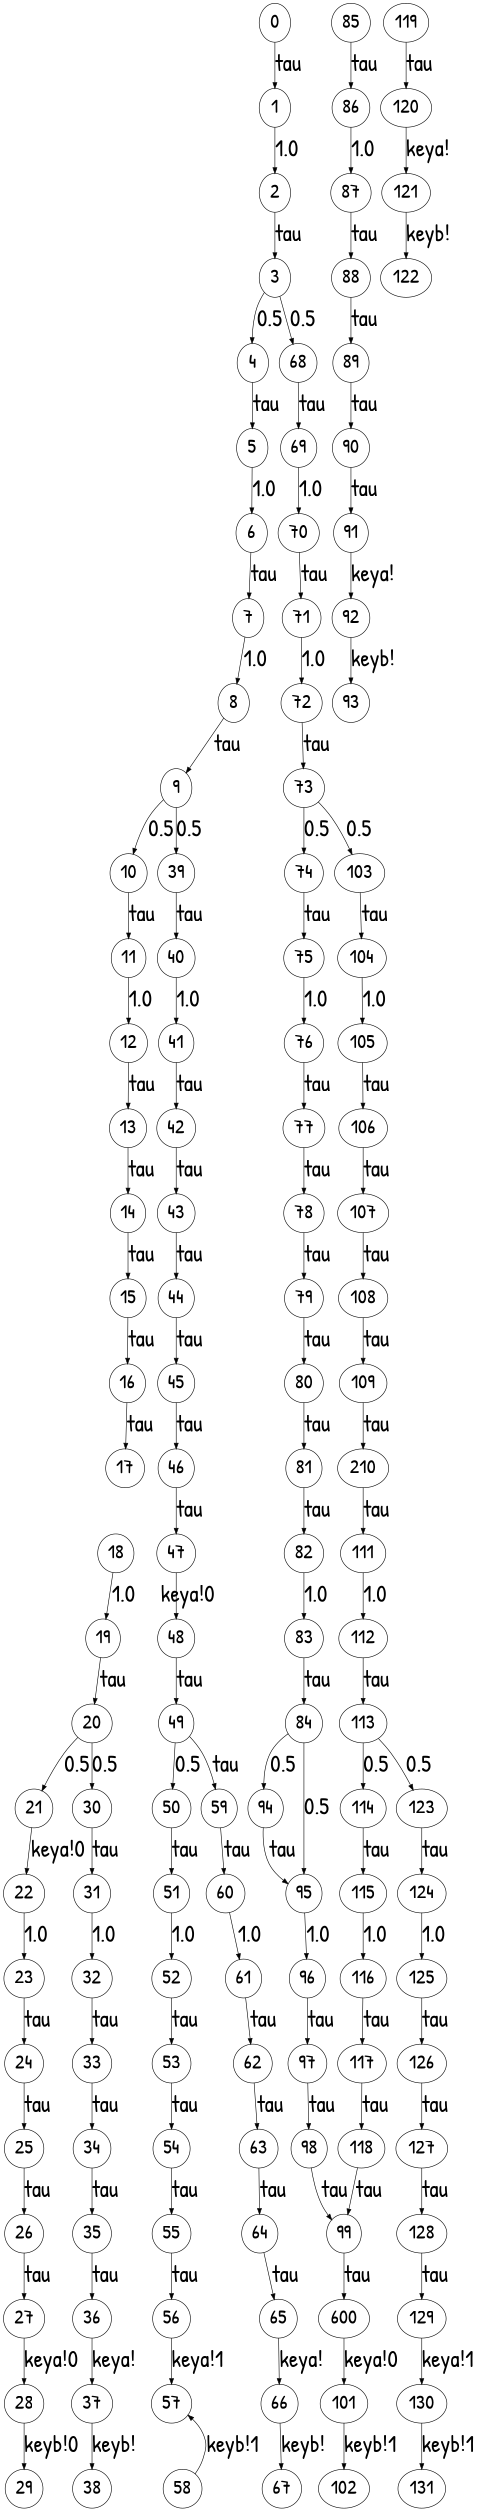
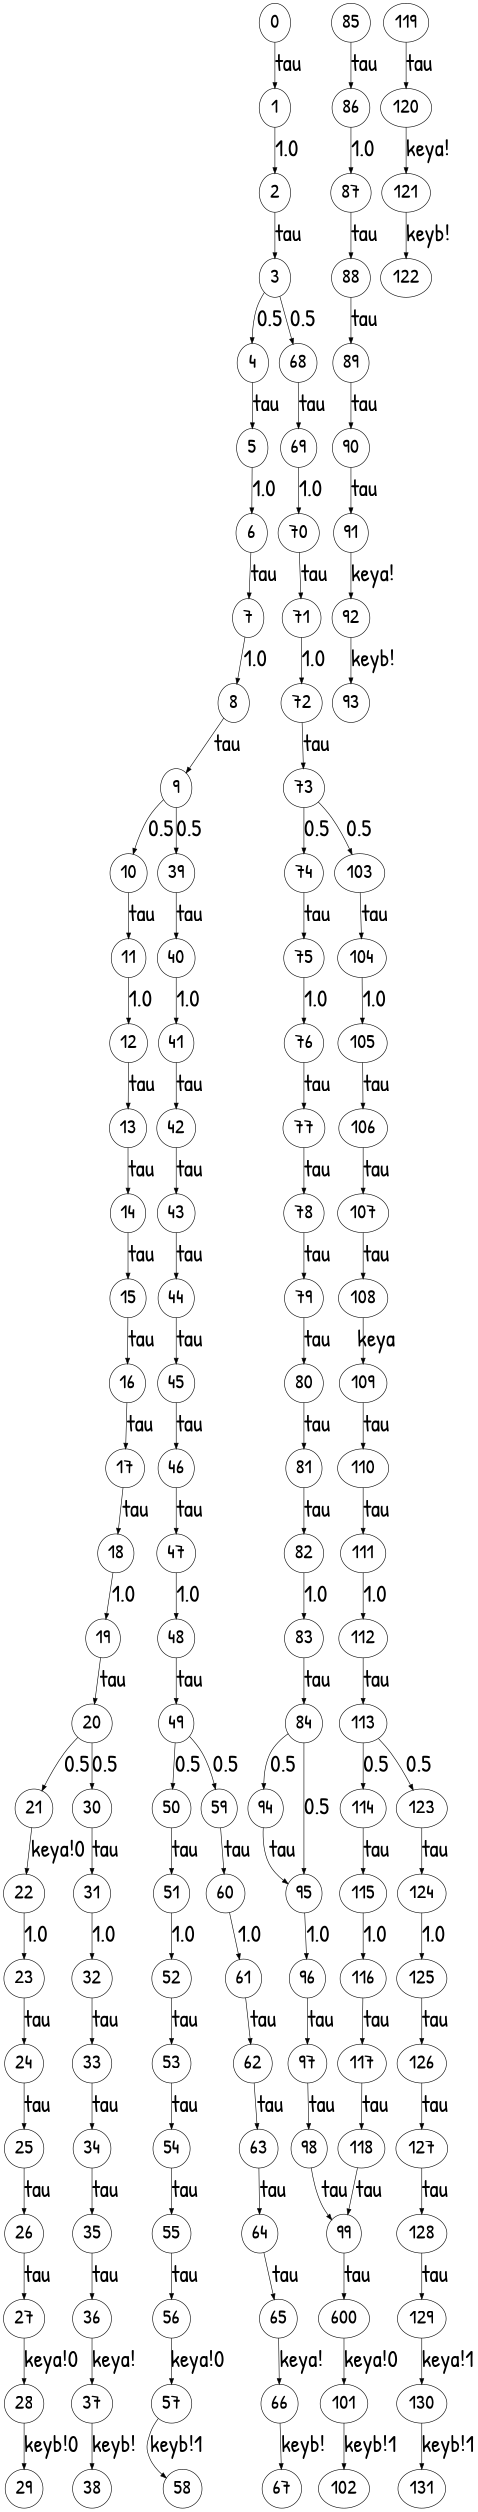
edge "108" -> "109": label "tau" -> "keya"
node "210": label "210" -> "110"
edge "17" -> "18": added, label "tau"
edge "47" -> "48": label "keya!0" -> "1.0"
edge "49" -> "59": label "tau" -> "0.5"
edge "56" -> "57": label "keya!1" -> "keya!0"
edge "58" -> "57": reversed
